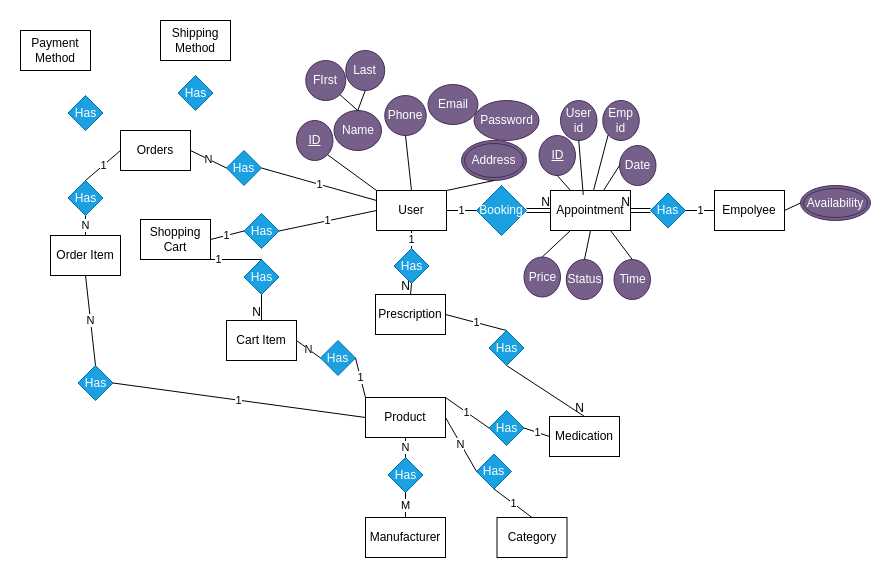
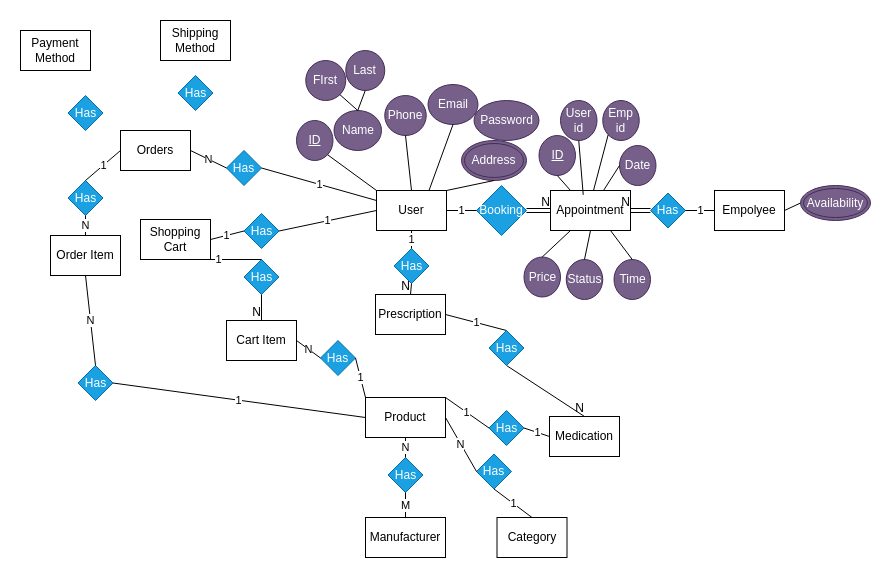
edge "Email" -- "User": added
